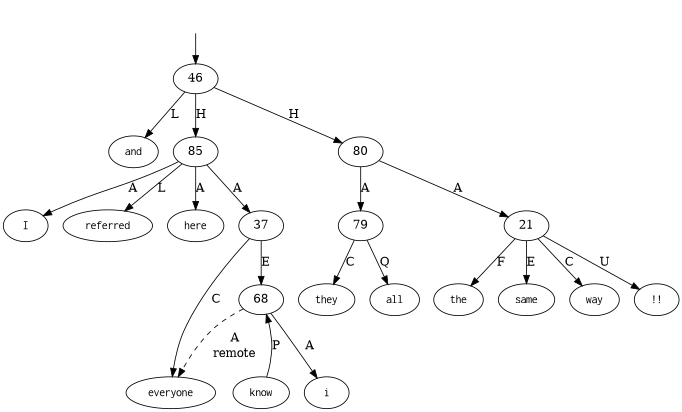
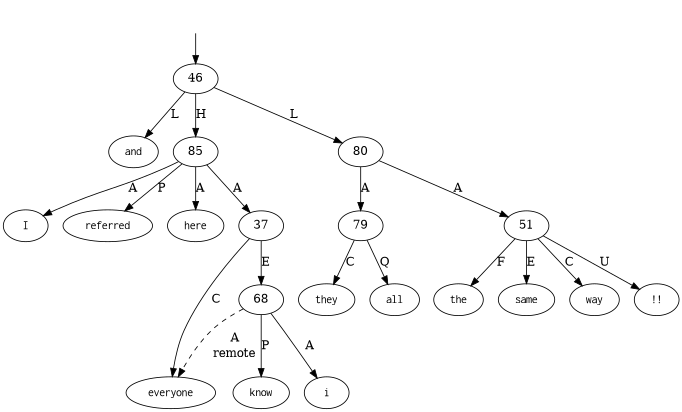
edge "46" -> "80": label "H" -> "L"
edge "85" -> "referred": label "L" -> "P"
node "21": label "21" -> "51"
edge "know" -> "68": reversed
